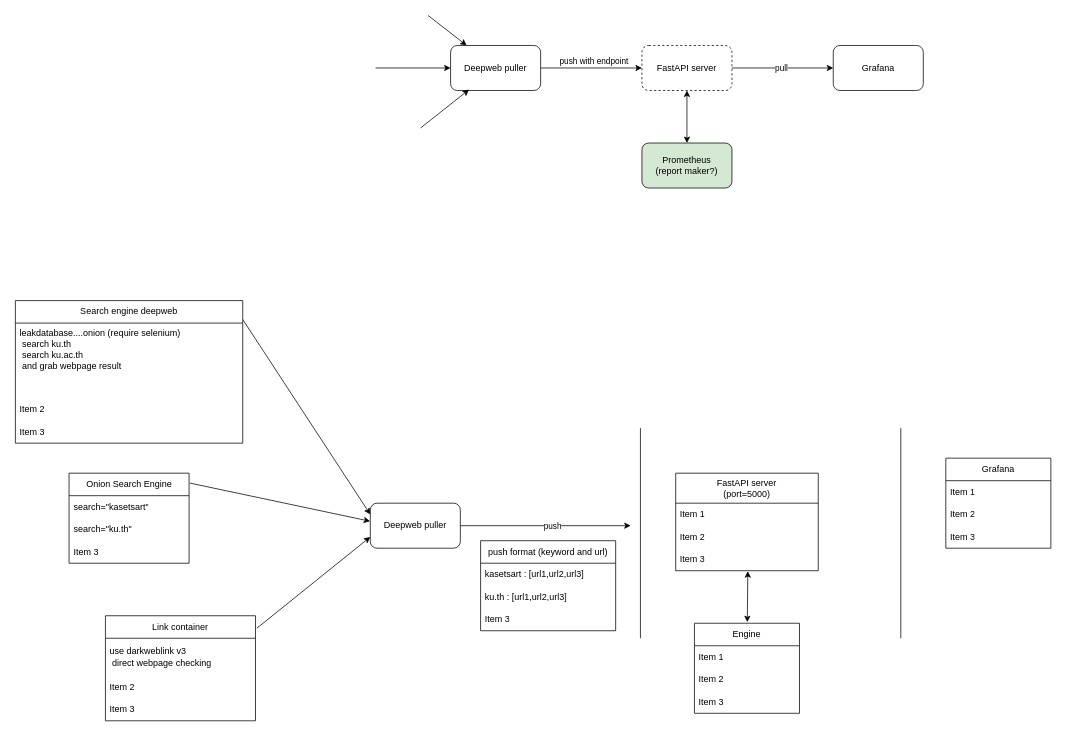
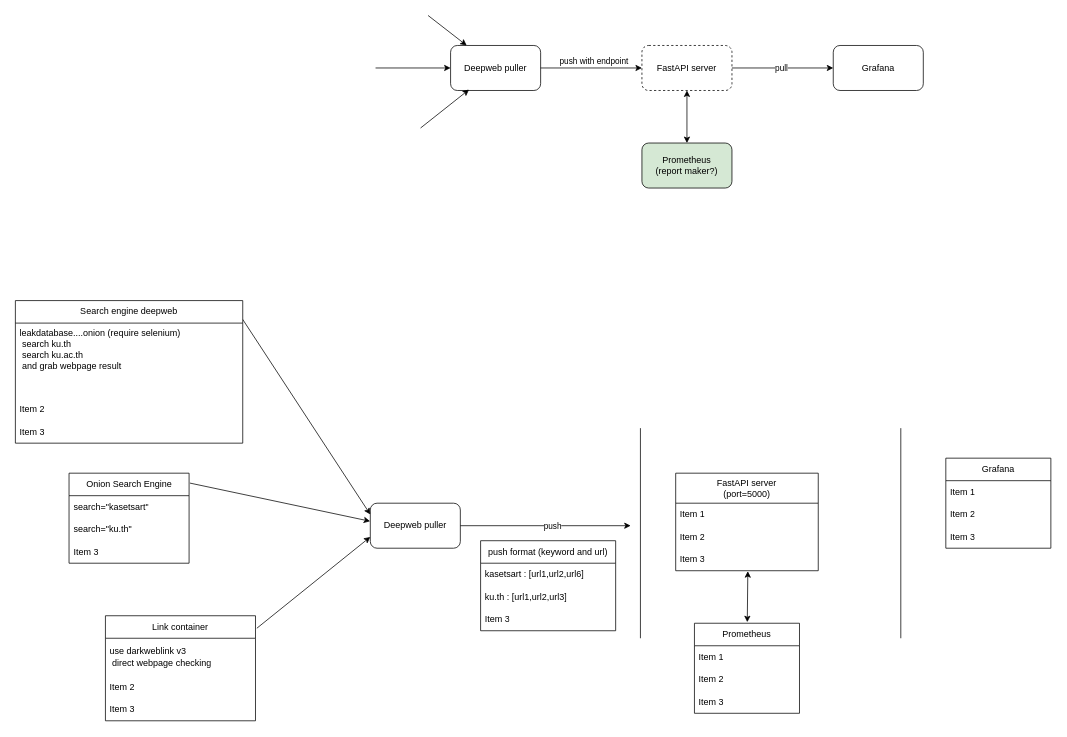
node "kasetsart : [url1,url2,url3]": label "kasetsart : [url1,url2,url3]" -> "kasetsart : [url1,url2,url6]"
node "Engine": label "Engine" -> "Prometheus"
